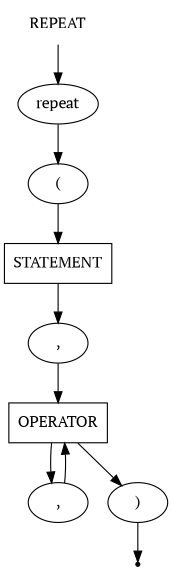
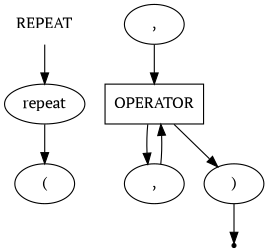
node "STATEMENT": removed
